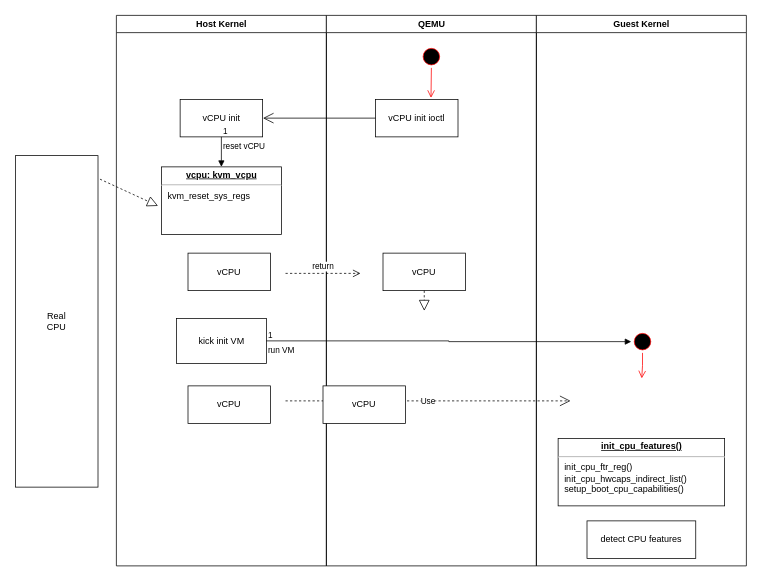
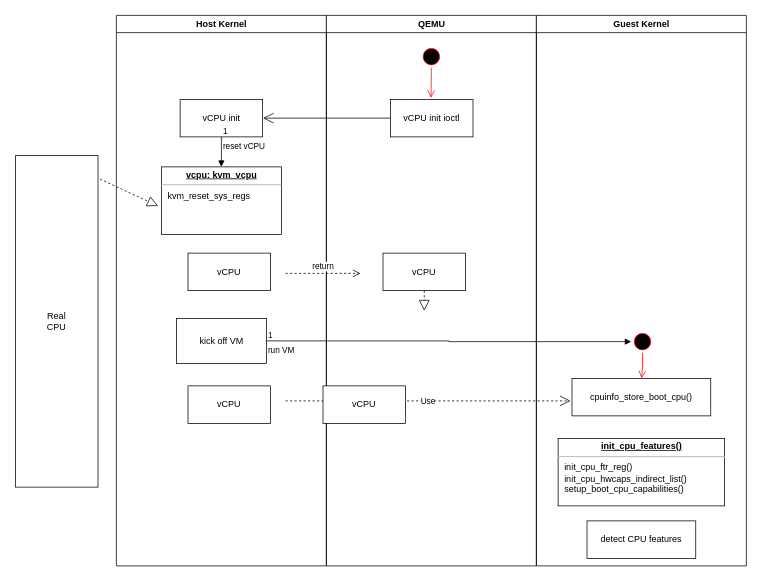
node "vCPU init ioctl": moved (417, 118) -> (432, 118)
node "kick init VM": label "kick init VM" -> "kick off VM"
node "cpuinfo_store_boot_cpu()": added
